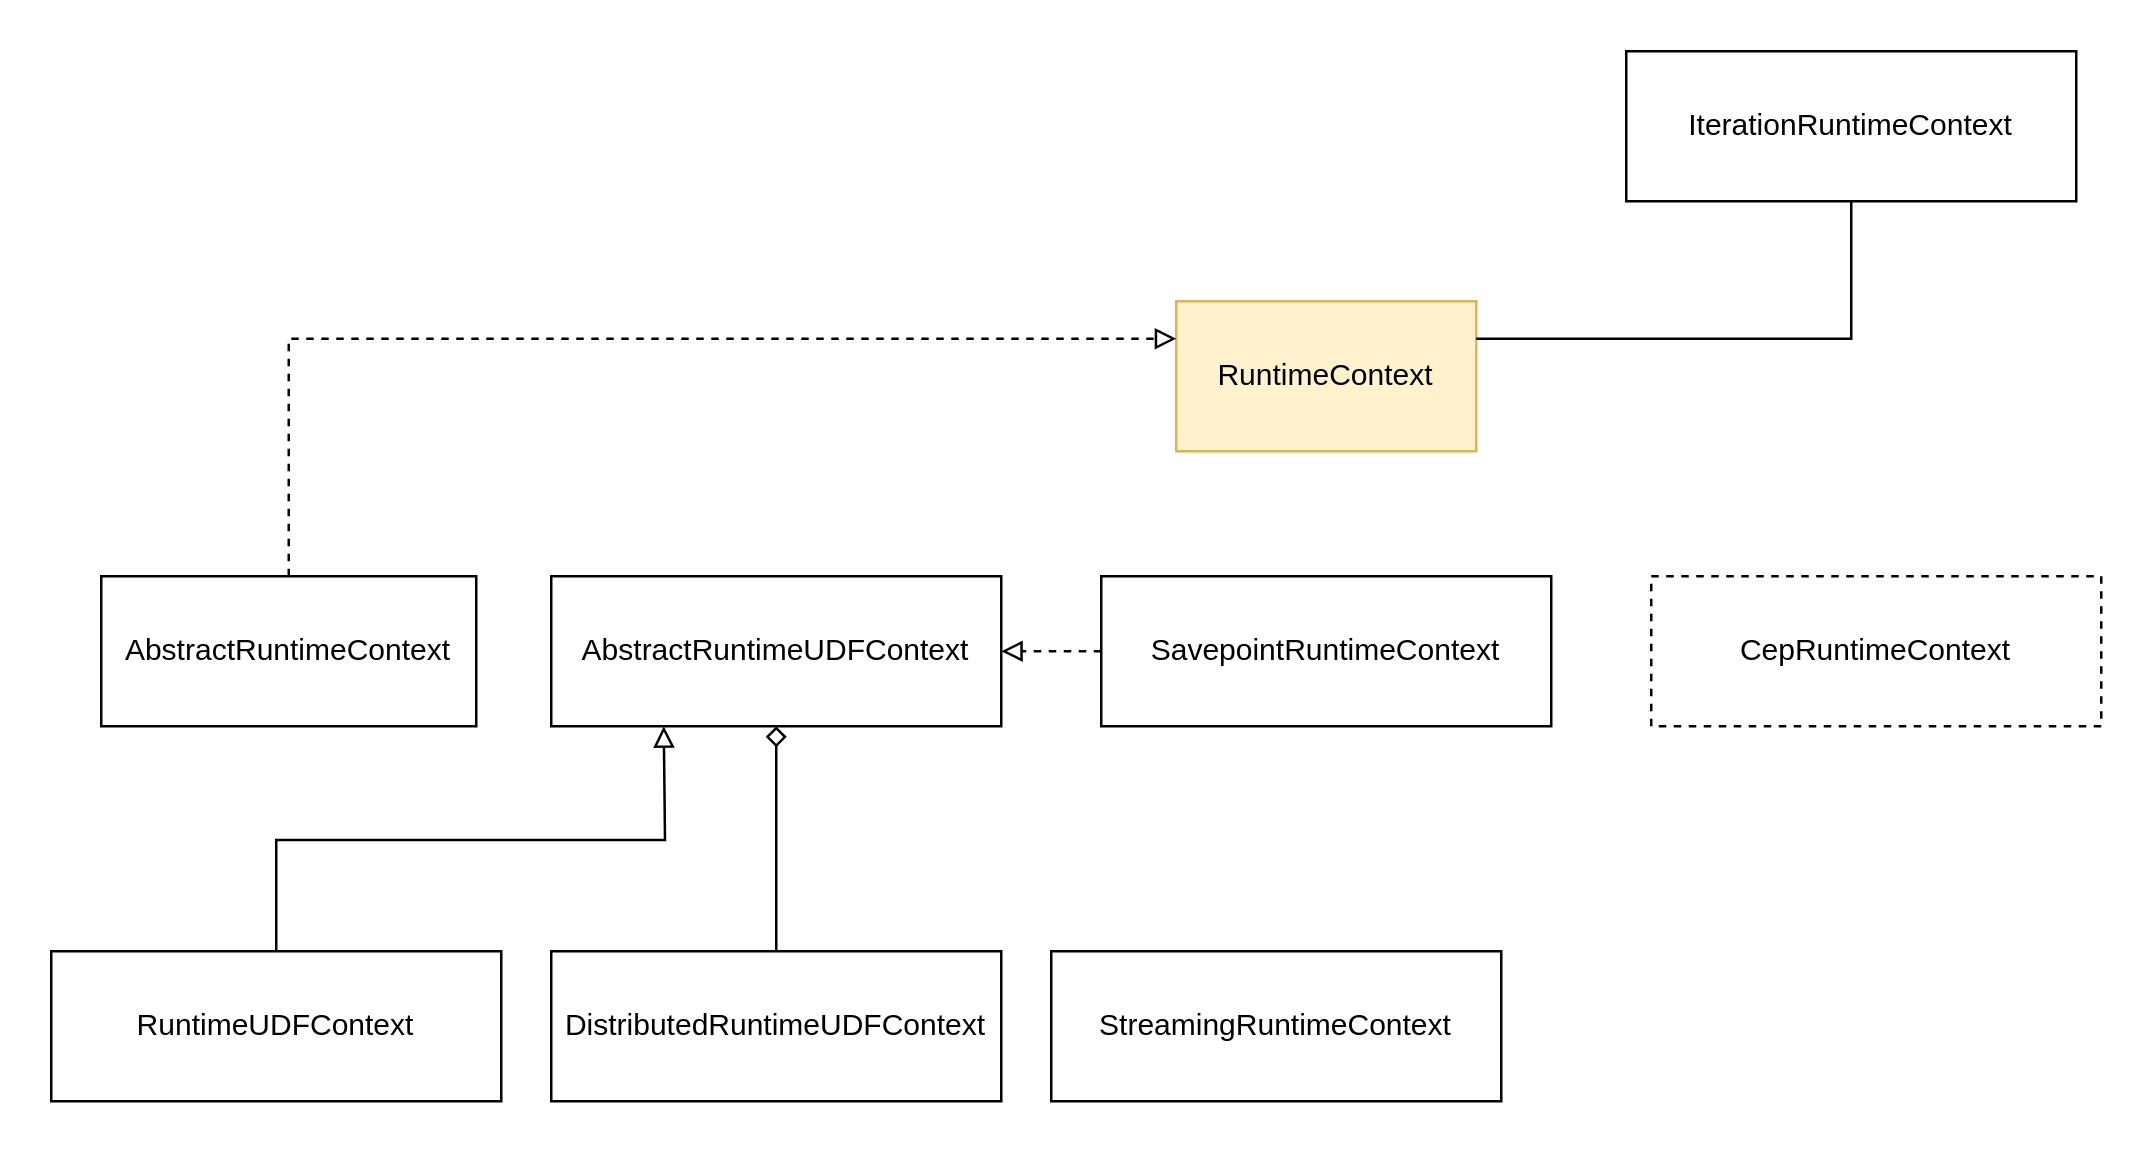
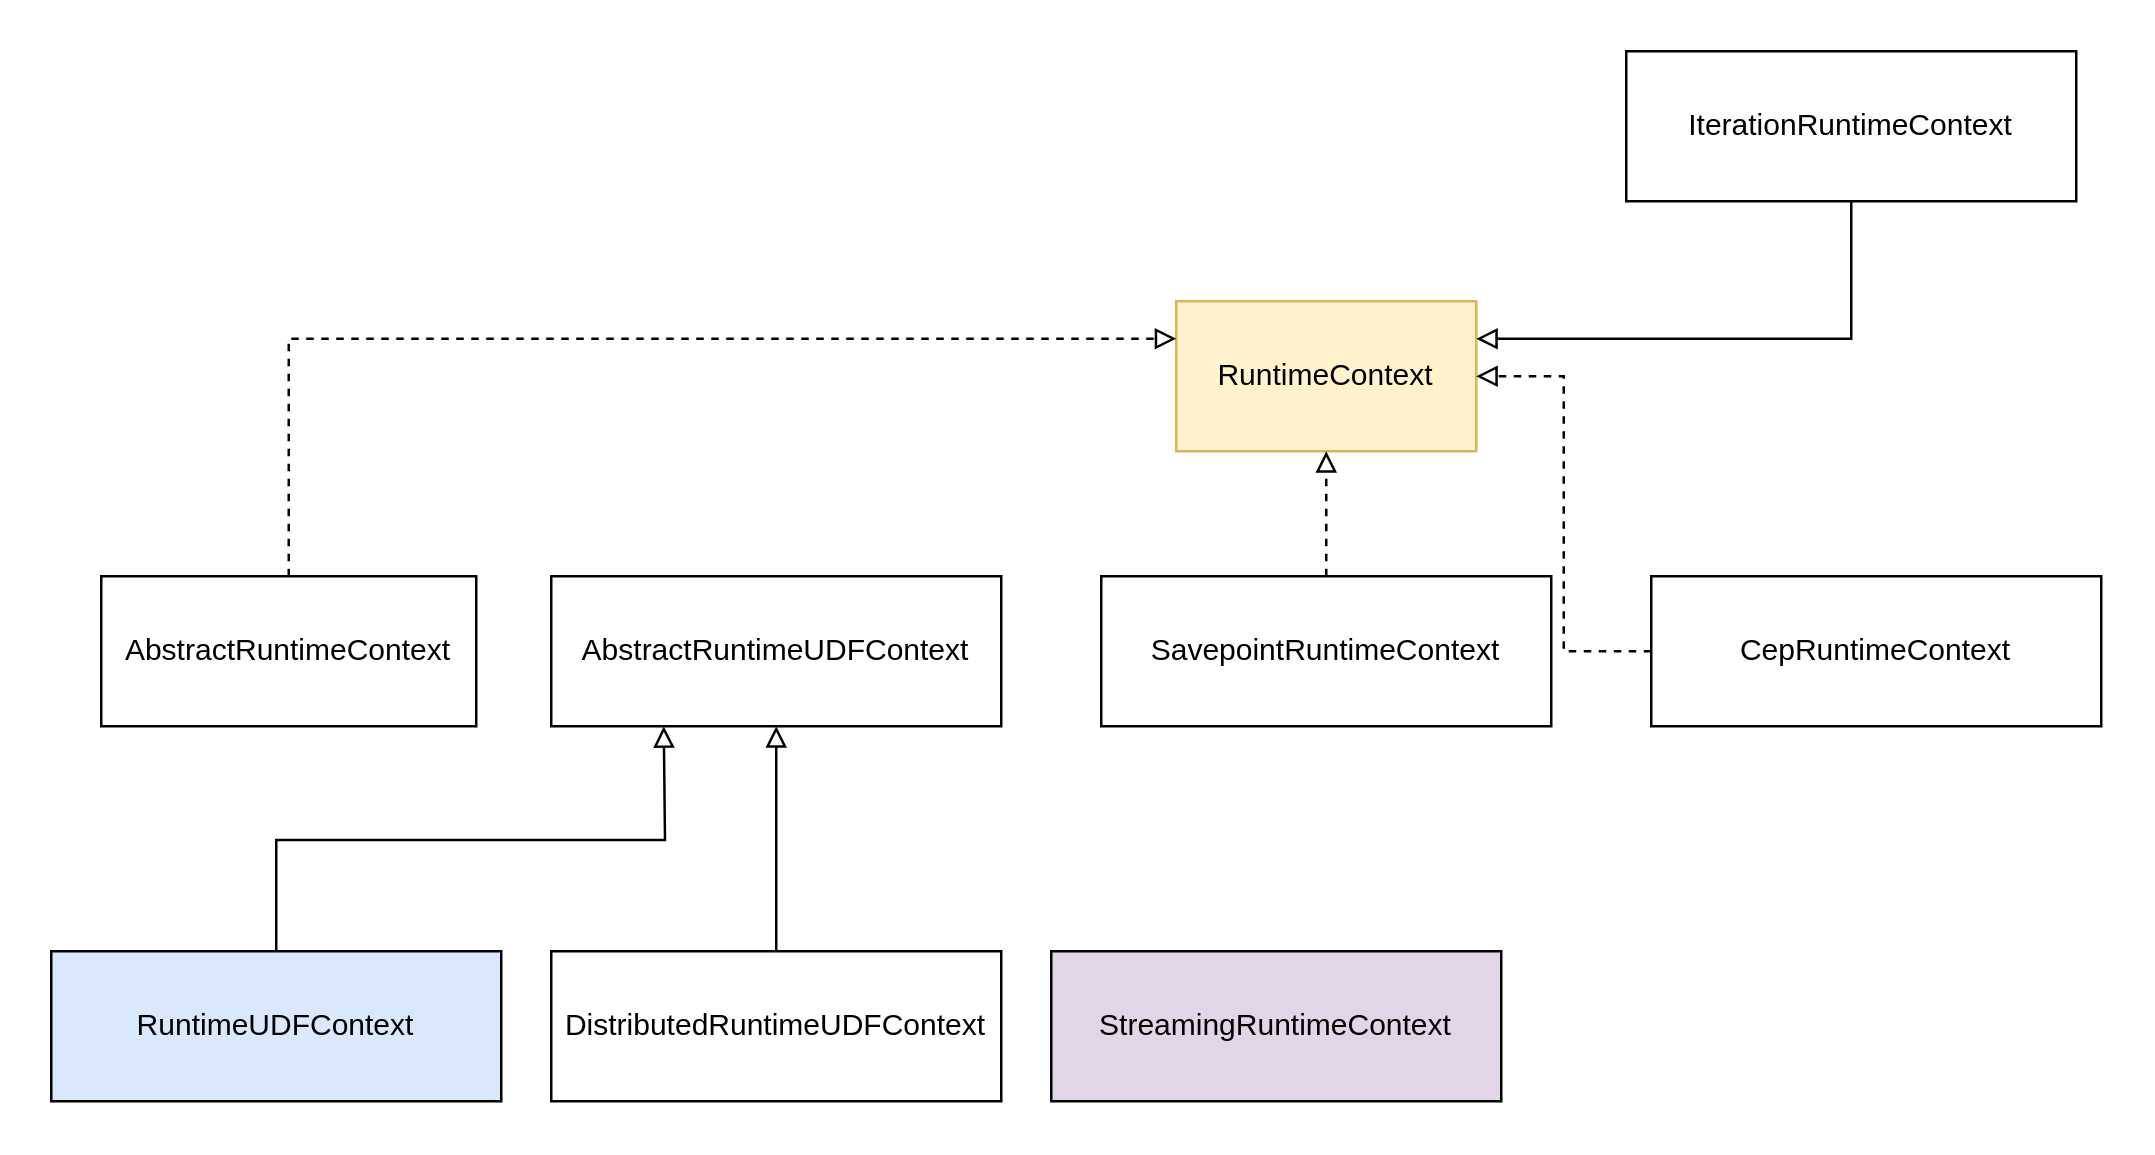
edge "IterationRuntimeContext" -- "RuntimeContext": arrowhead none -> block
edge "CepRuntimeContext" -> "RuntimeContext": added
edge "SavepointRuntimeContext" -> "AbstractRuntimeUDFContext": now "SavepointRuntimeContext" -> "RuntimeContext"
node "CepRuntimeContext": style dashed -> solid
edge "DistributedRuntimeUDFContext" -> "AbstractRuntimeUDFContext": arrowhead diamond -> block
node "RuntimeUDFContext": fillcolor #ffffff -> #dae8fc
node "StreamingRuntimeContext": fillcolor #ffffff -> #e1d5e7
